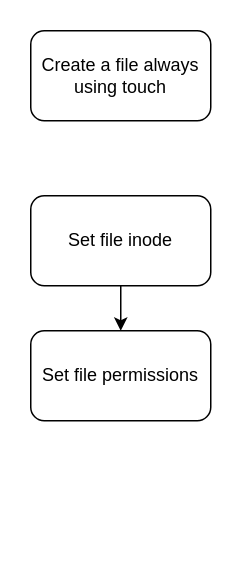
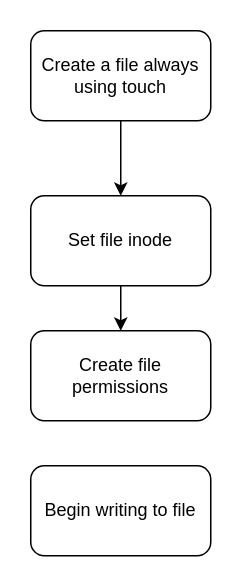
edge "Create a file always using touch" -> "Set file inode": added
node "Set file permissions": label "Set file permissions" -> "Create file permissions"
node "Begin writing to file": added
